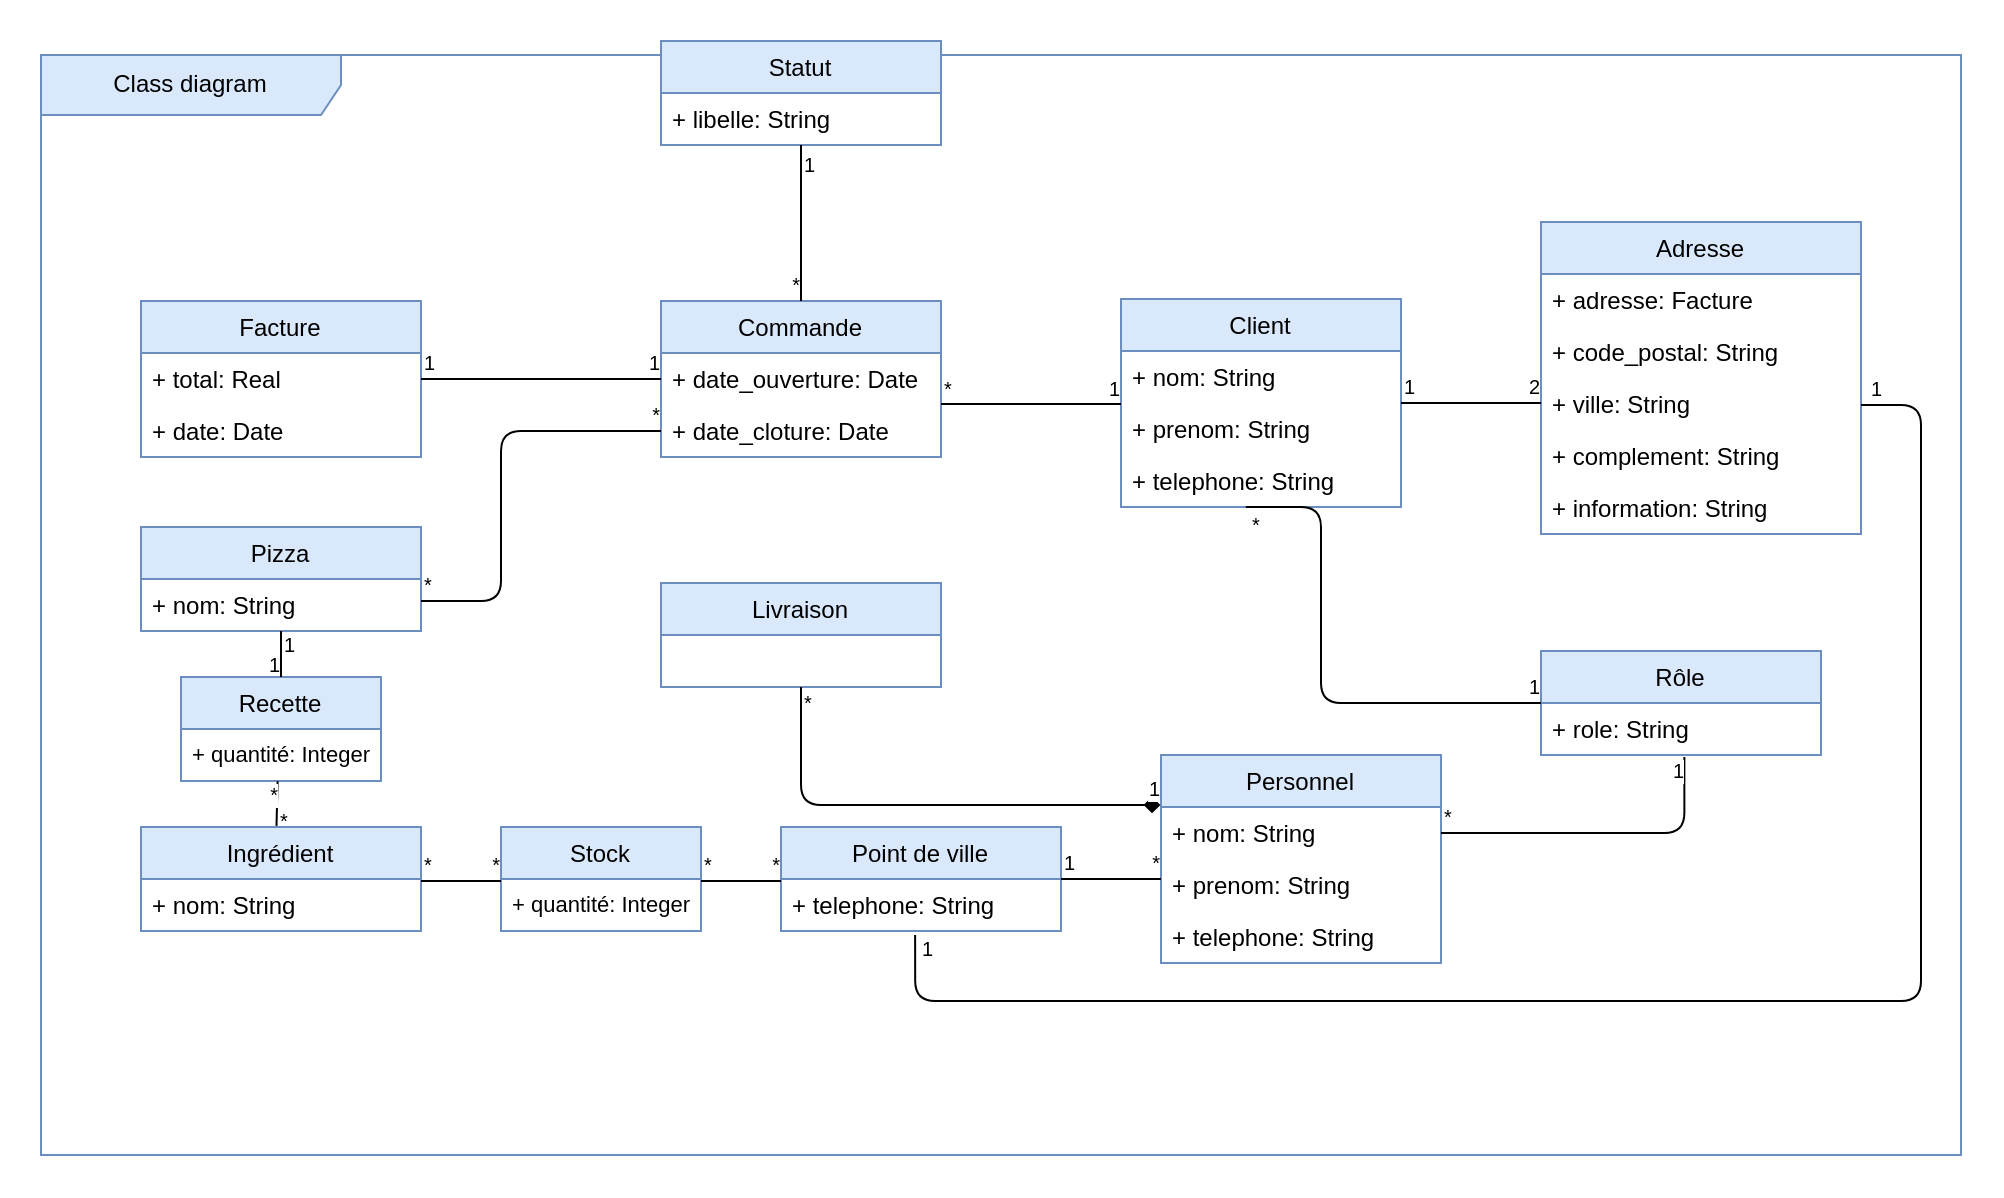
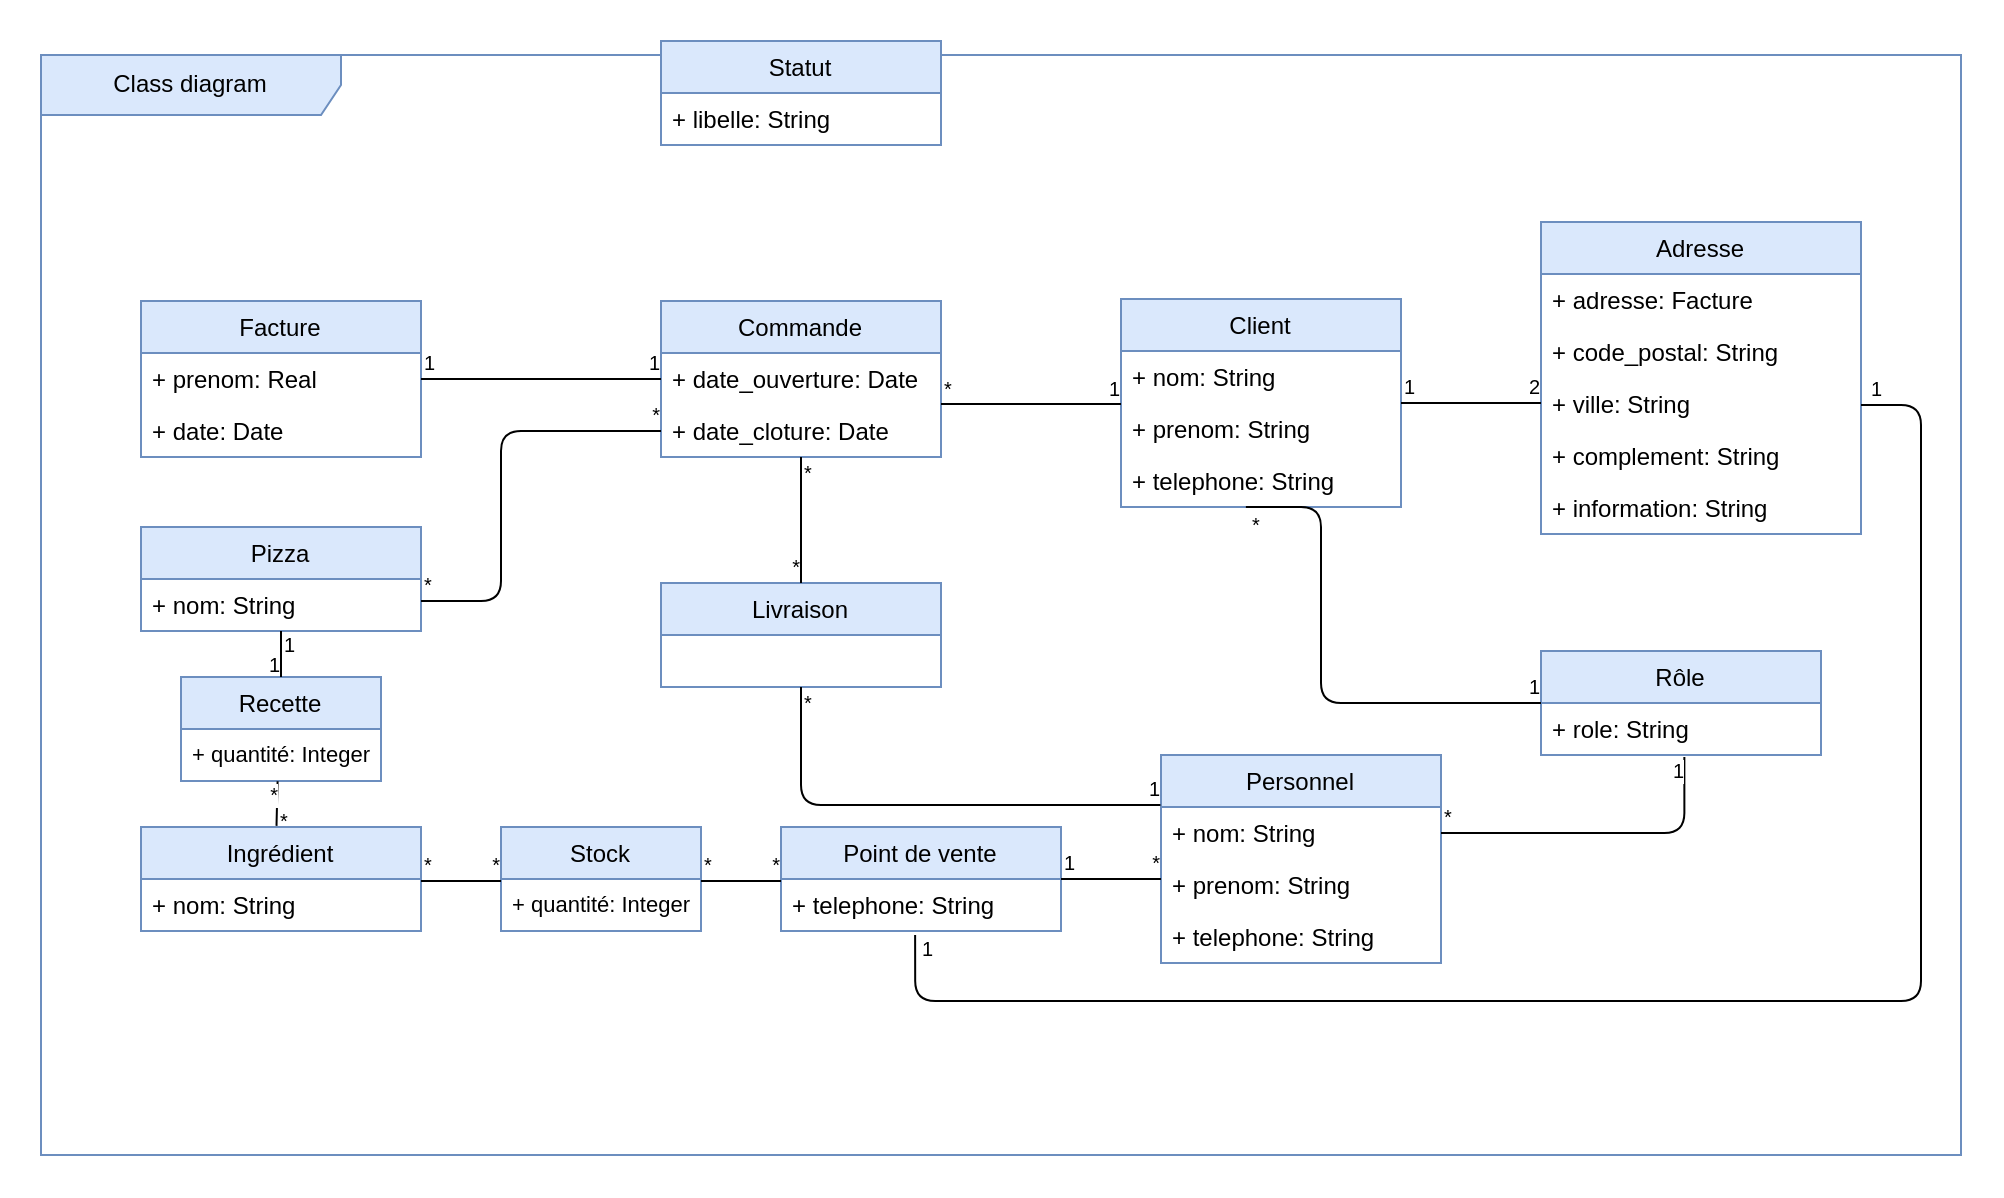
edge "+ libelle: String" -- "Commande": removed, labels "1", "*"
node "+ total: Real": label "+ total: Real" -> "+ prenom: Real"
edge "Commande" -- "Livraison": added, labels "*", "*"
edge "Livraison" -> "Personnel": arrowhead diamond -> none
node "Point de ville": label "Point de ville" -> "Point de vente"
